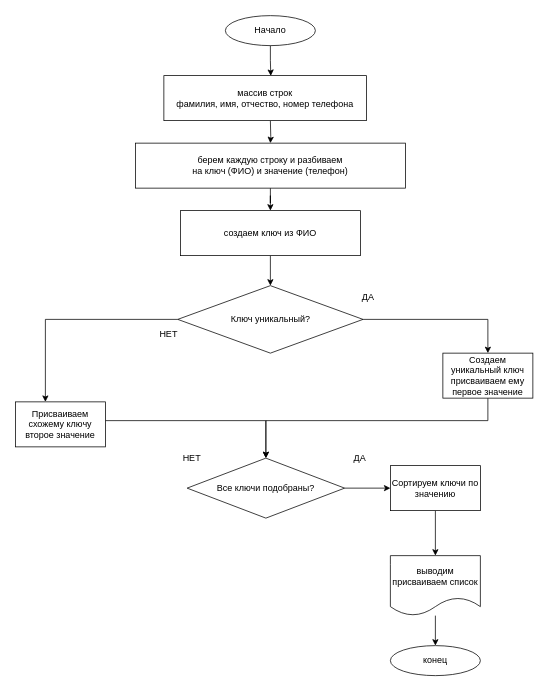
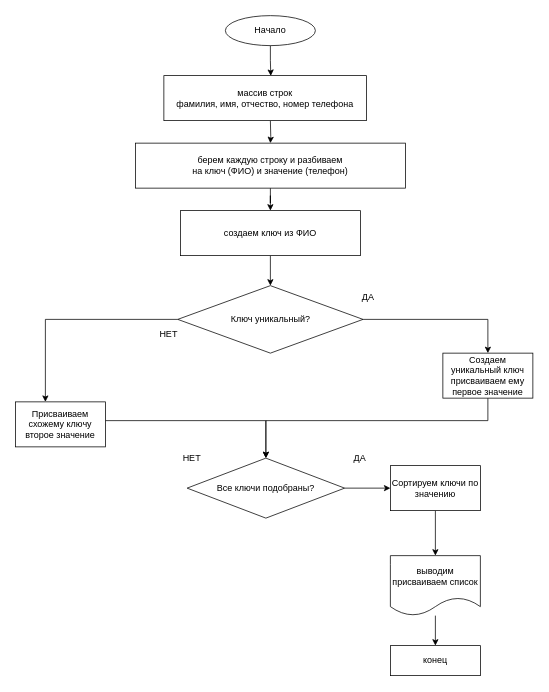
node "конец": shape ellipse -> rectangle
